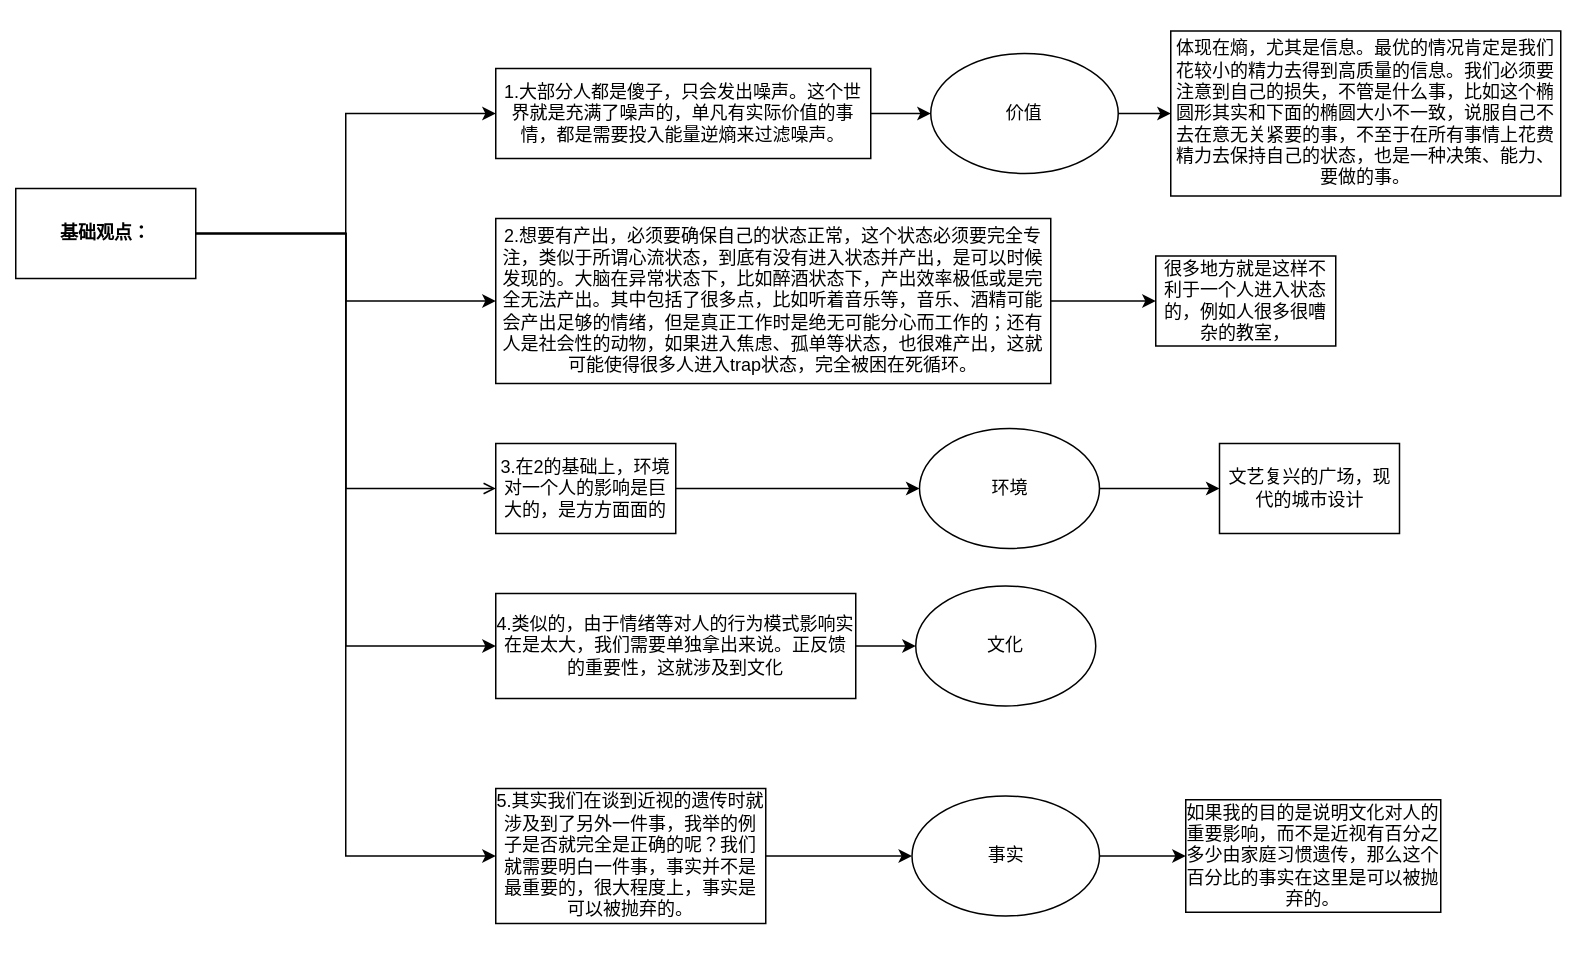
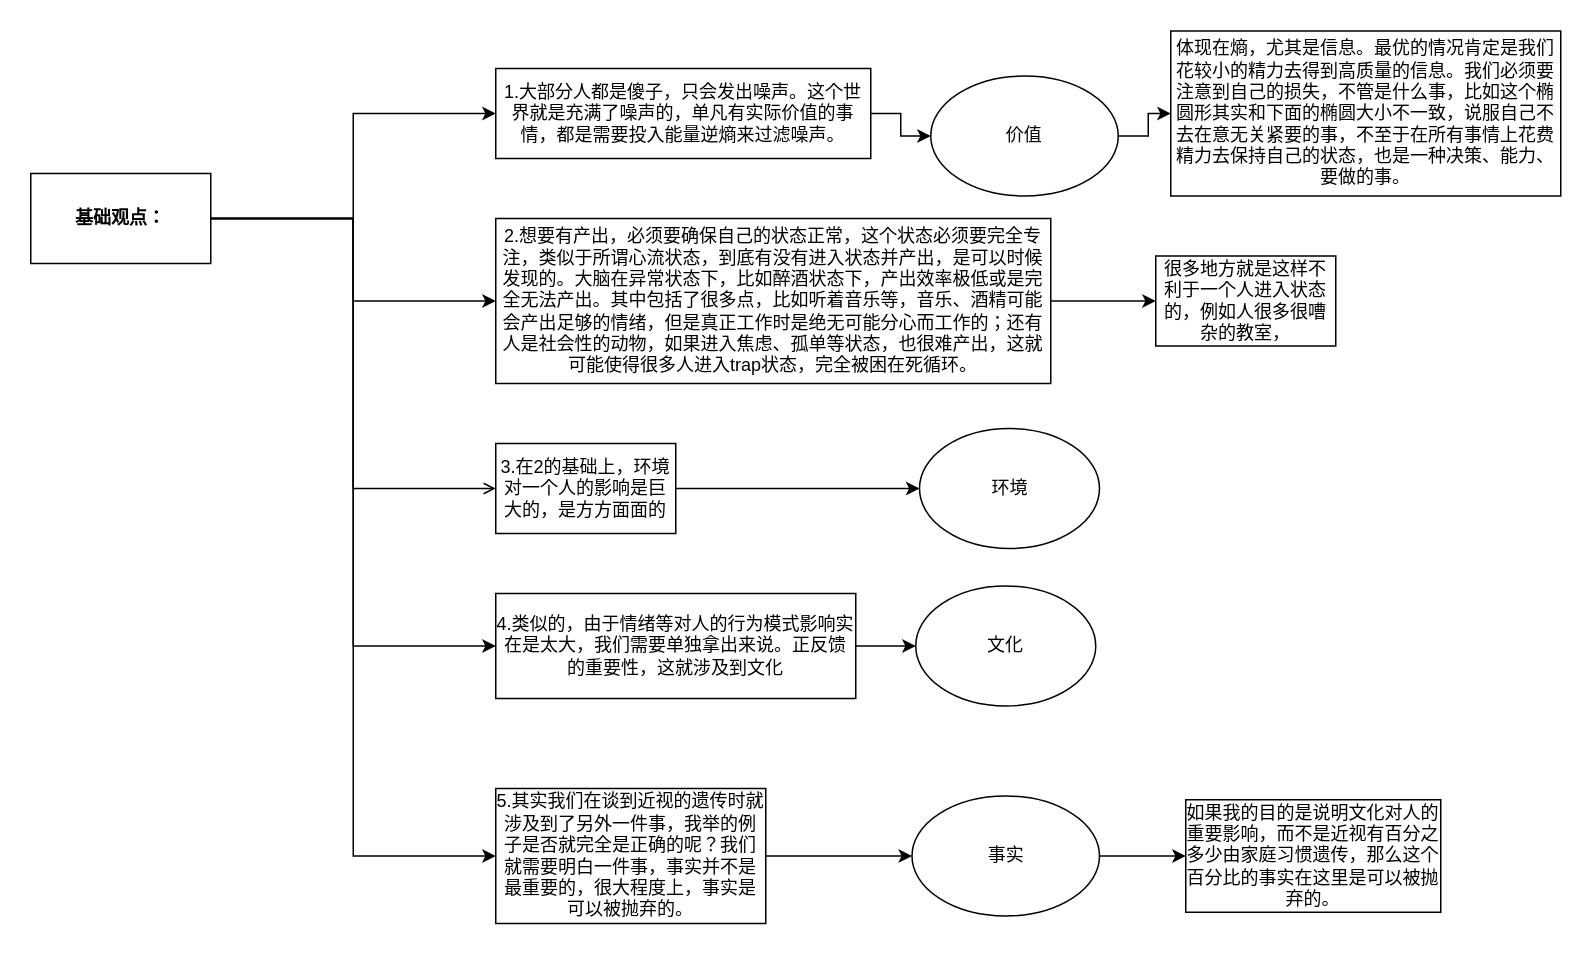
node "价值": moved (1025, 113) -> (1025, 136)
node "基础观点：": moved (106, 233) -> (121, 218)
edge "环境" -> "文艺复兴的广场，现代的城市设计": removed
node "文艺复兴的广场，现代的城市设计": removed
